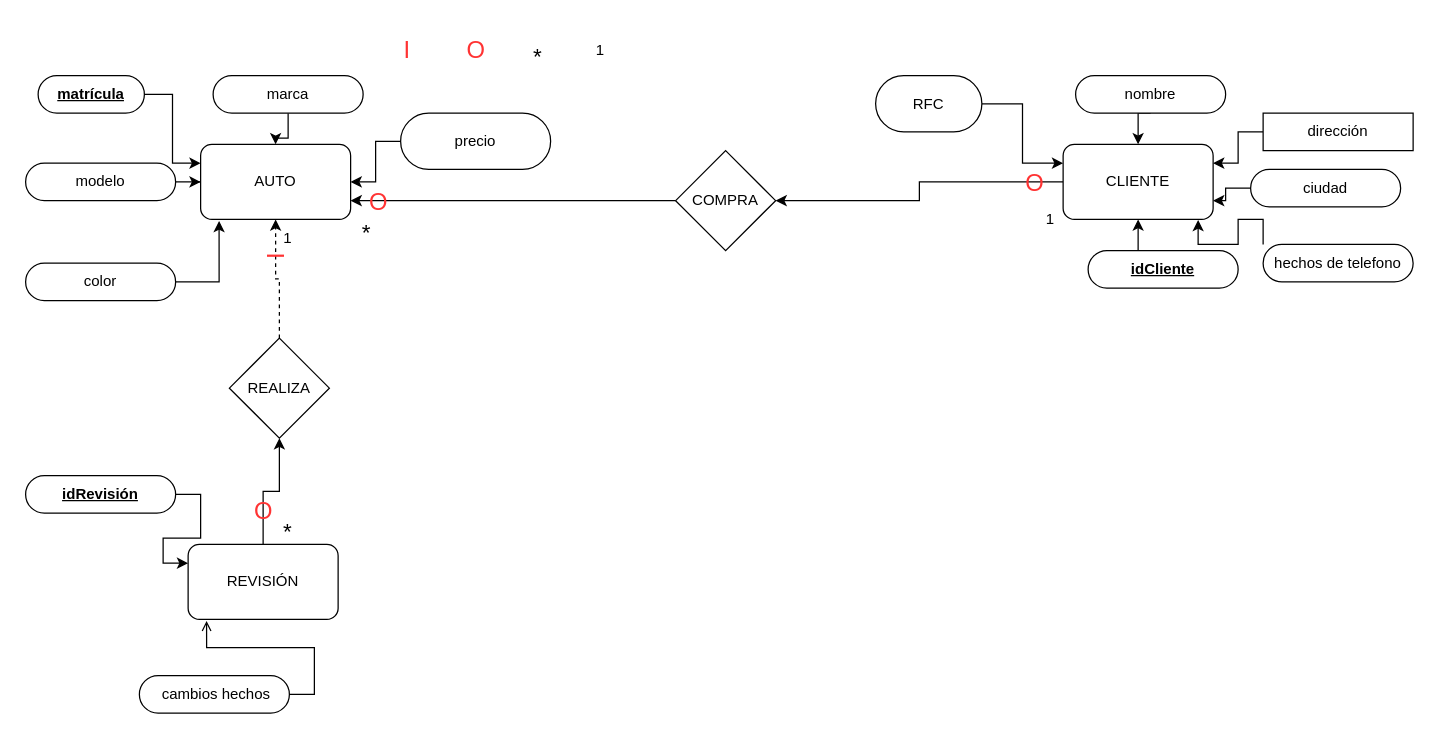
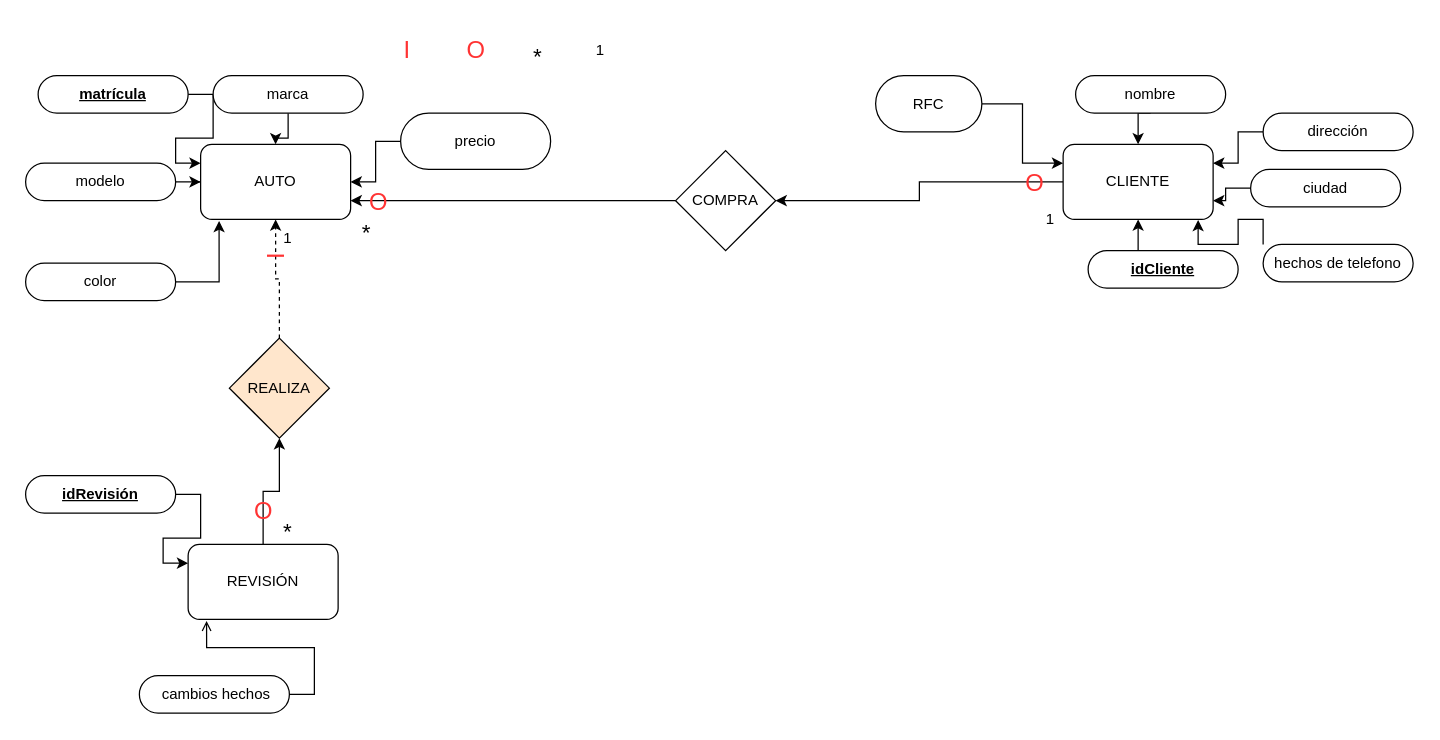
node "matrícula": size 106x38 -> 150x38
node "dirección": shape rectangle -> rounded rectangle
node "REALIZA": fillcolor #ffffff -> #ffe6cc
